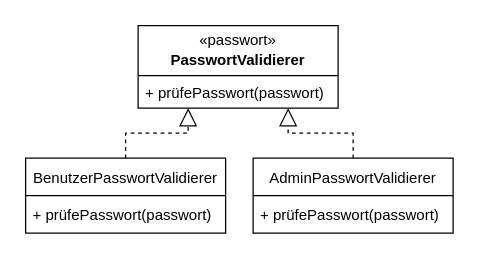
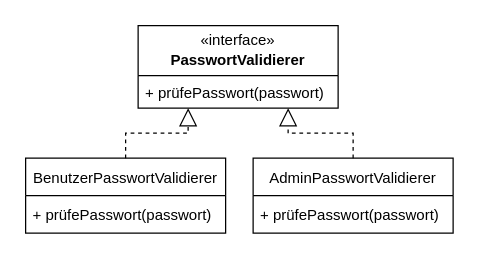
node "«passwort»": label "«passwort»" -> "«interface»"
